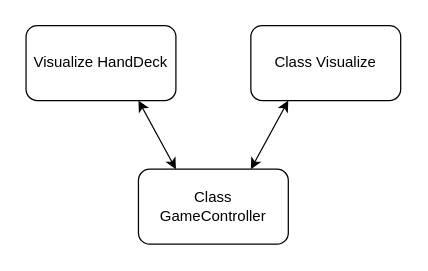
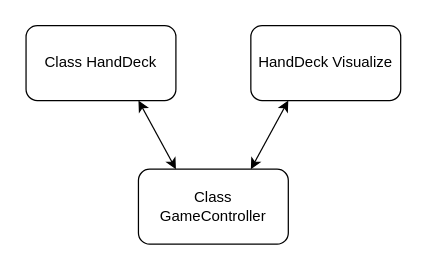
node "Visualize HandDeck": label "Visualize HandDeck" -> "Class HandDeck"
node "Class Visualize": label "Class Visualize" -> "HandDeck Visualize"
